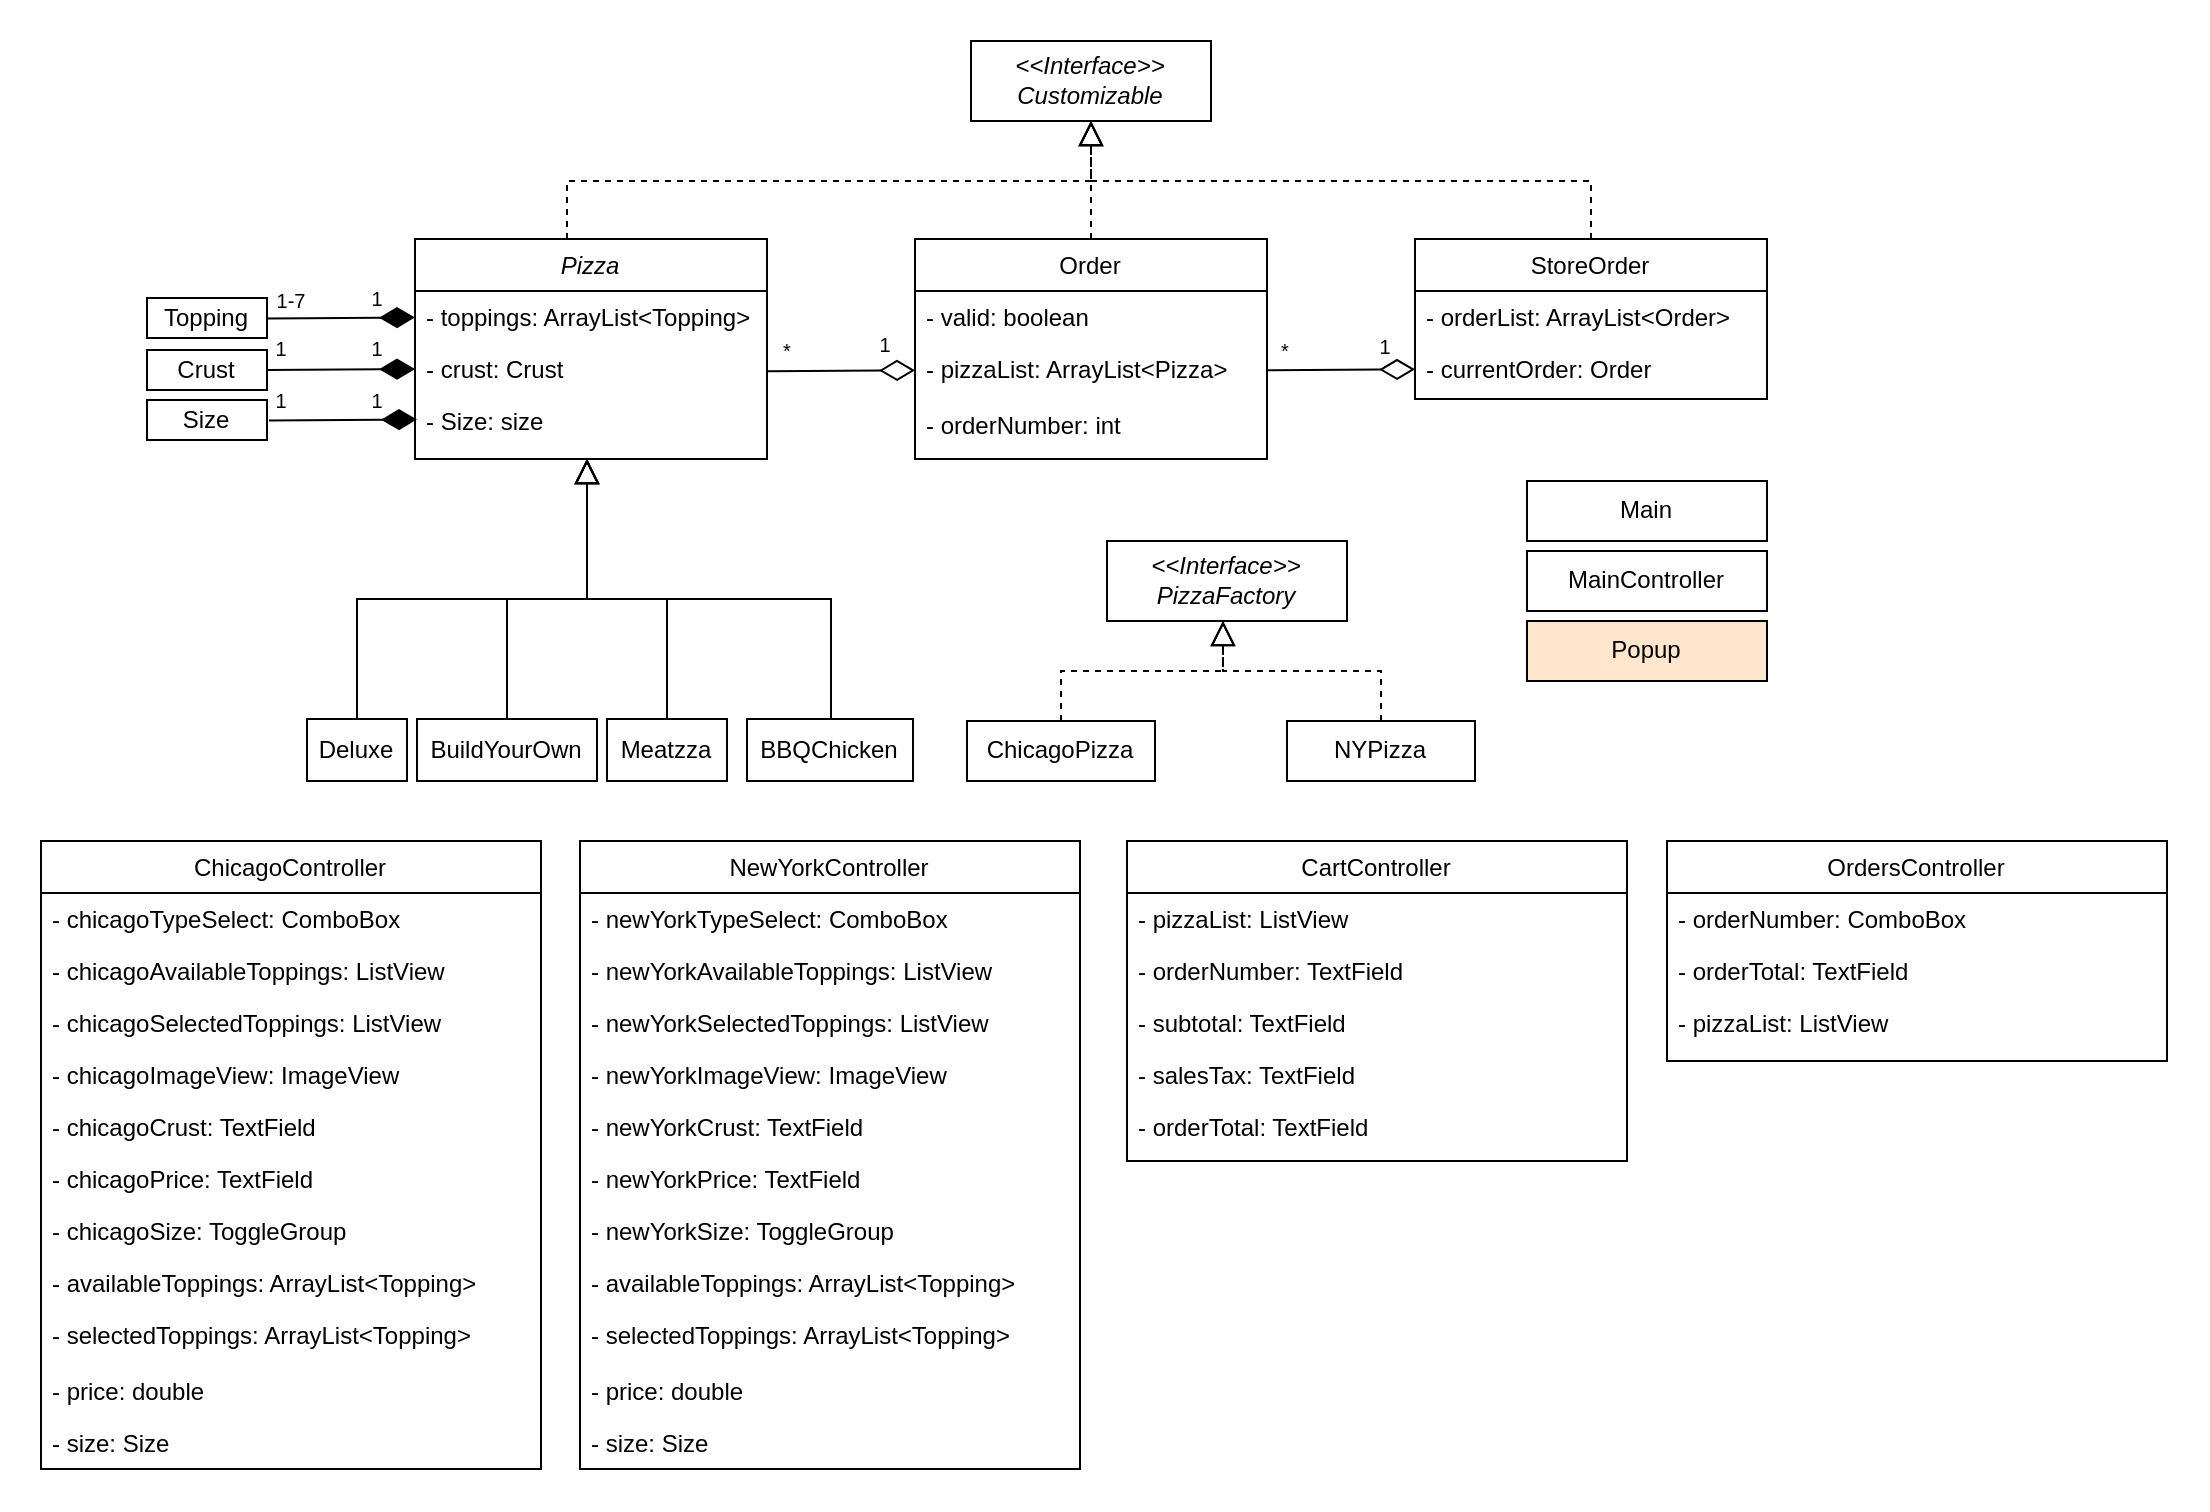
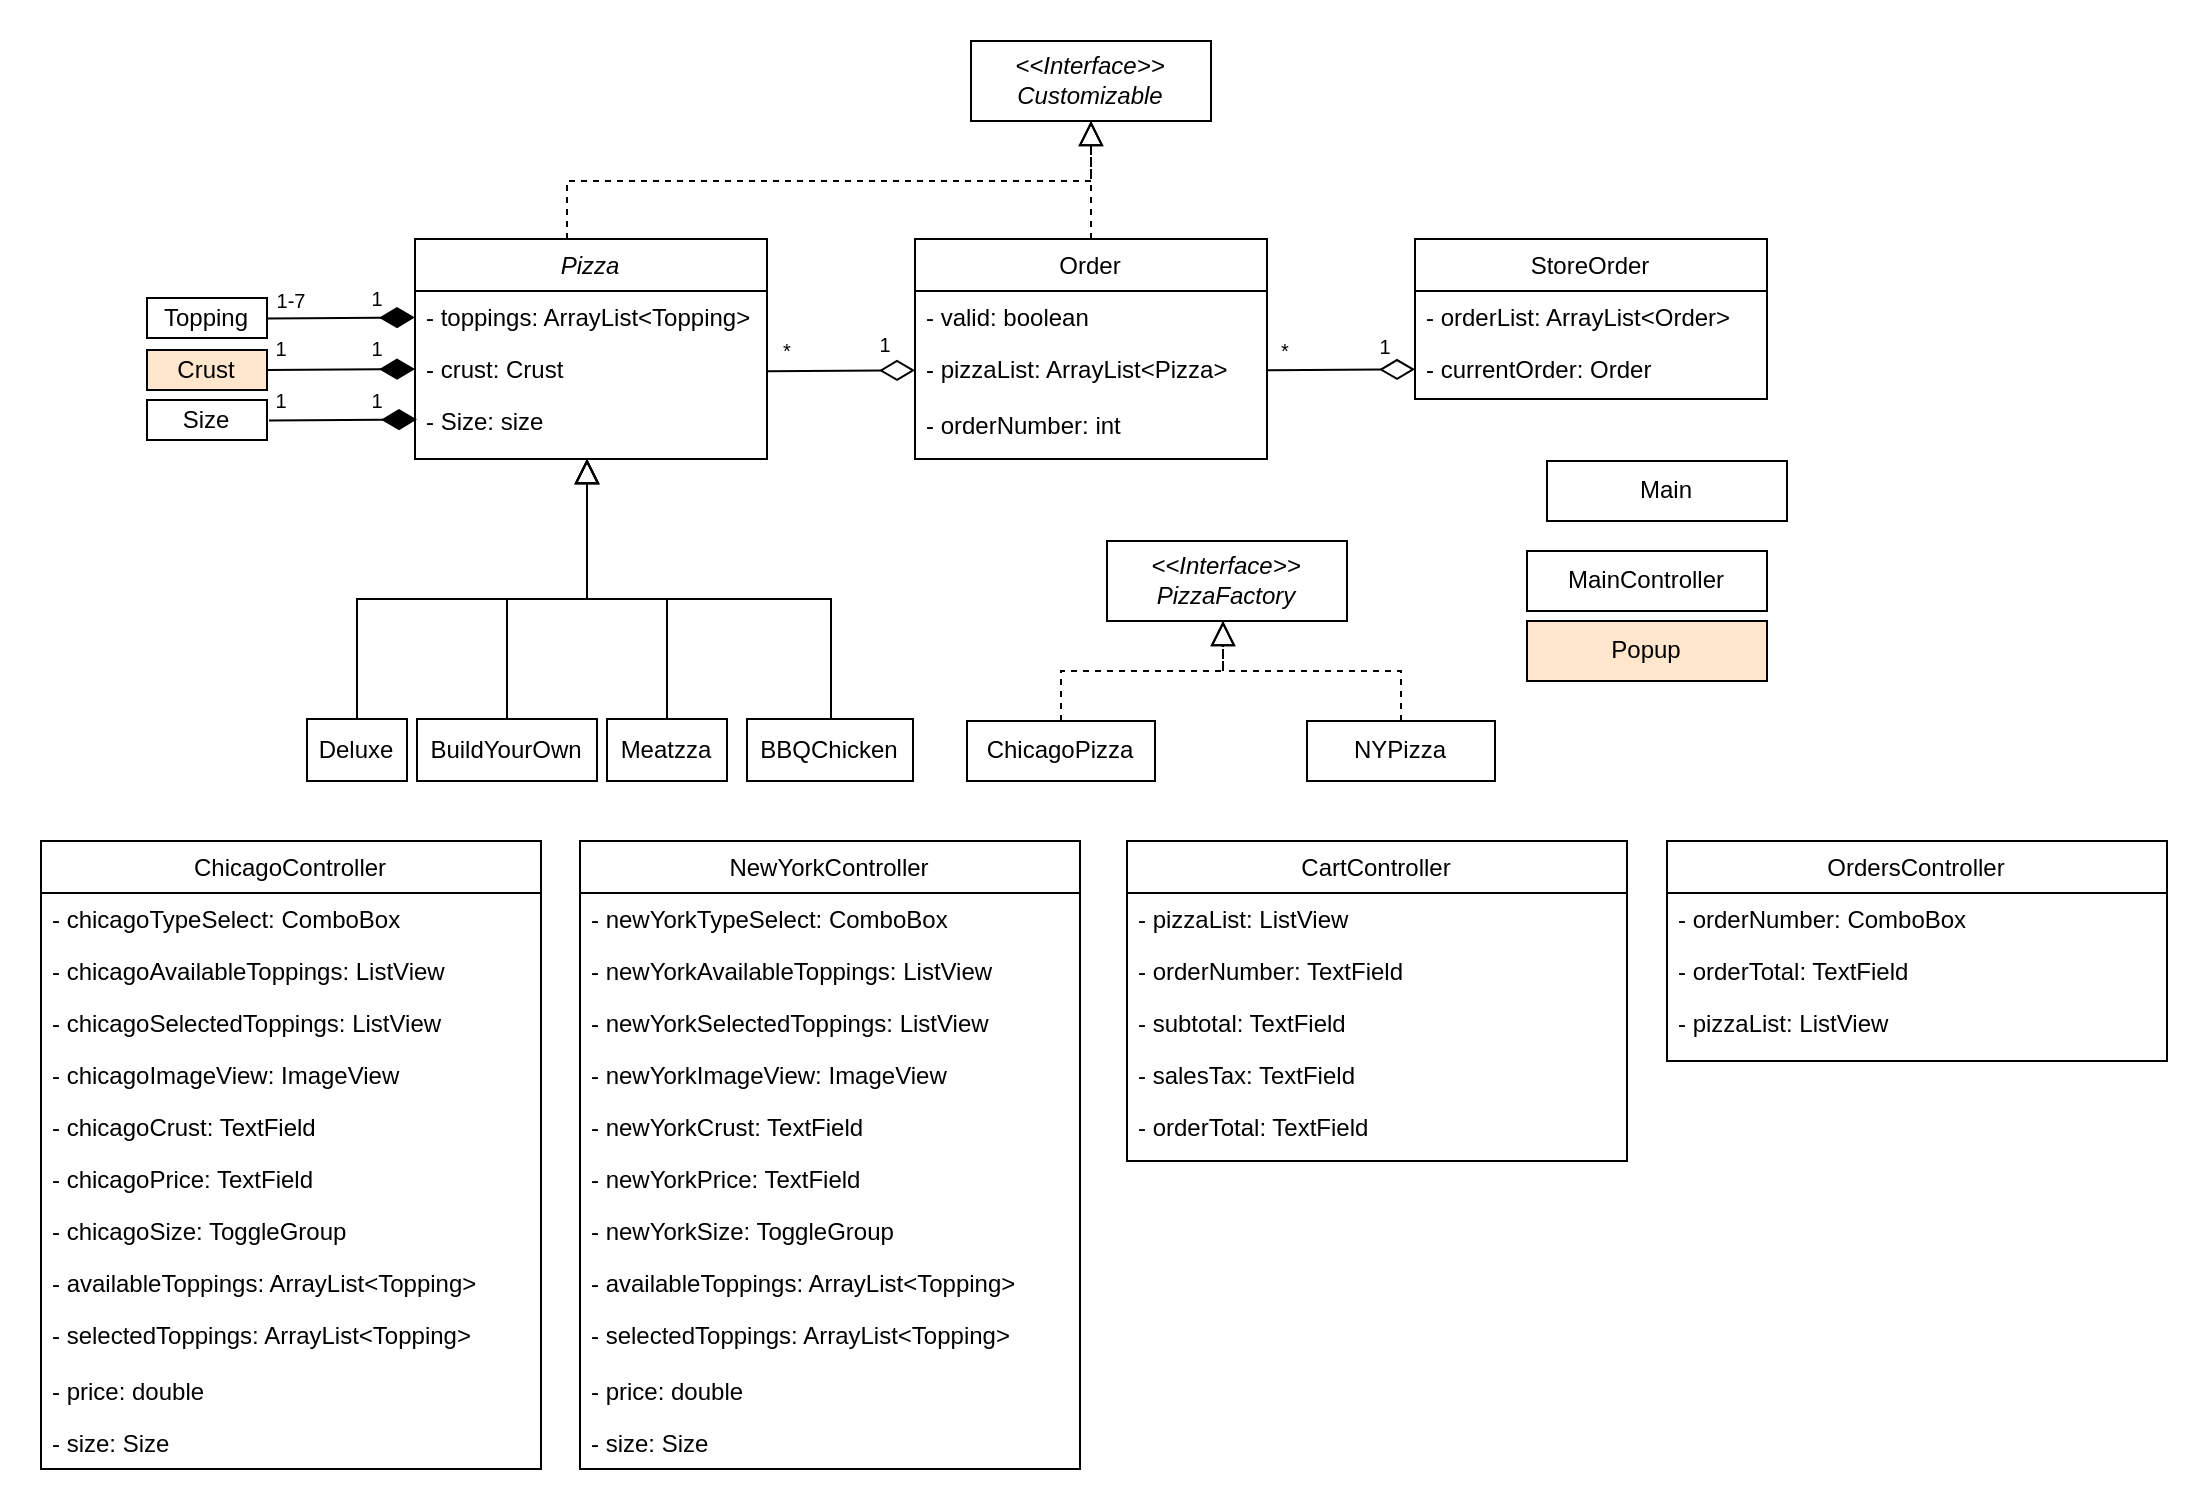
edge "StoreOrder" -> "<<Interface>>Customizable": removed
node "Crust": fillcolor #ffffff -> #ffe6cc
node "Main": moved (1647, 511) -> (1667, 491)
node "NYPizza": moved (1381, 751) -> (1401, 751)
